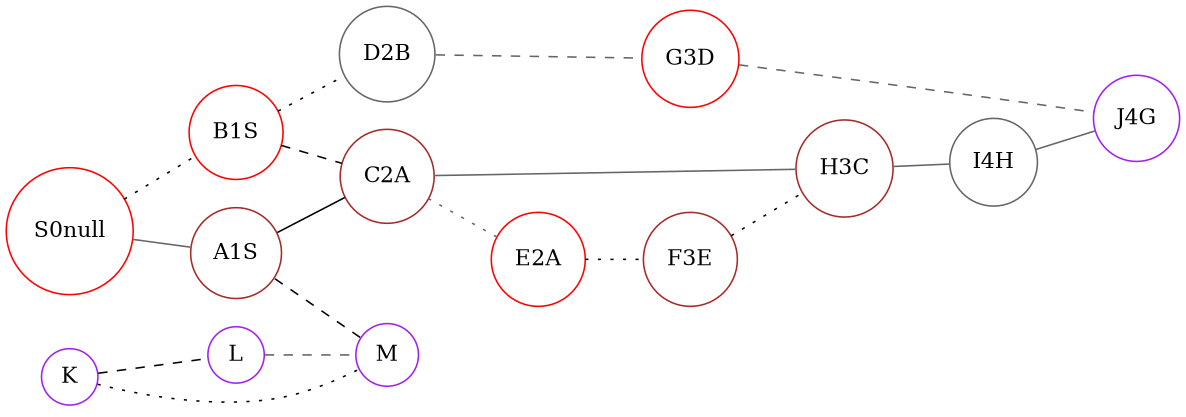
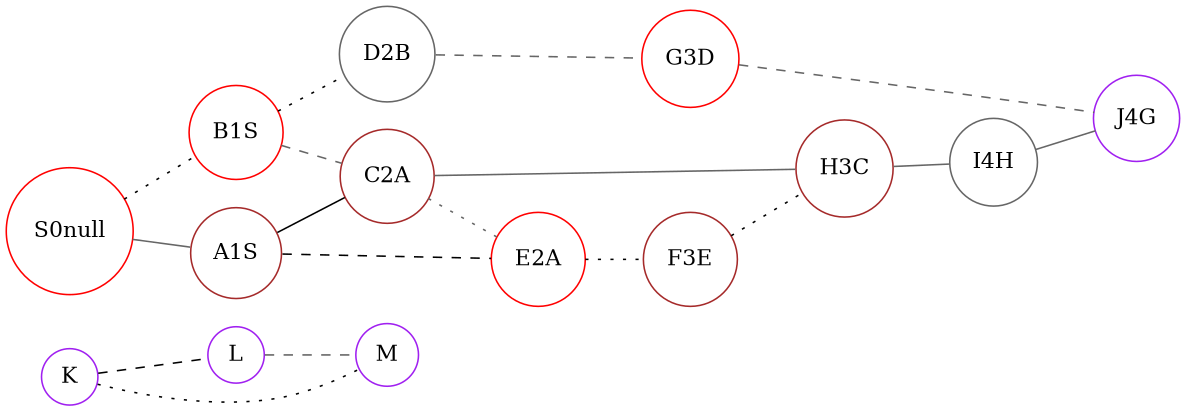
edge "B1S" -- "C2A": color black -> gray40
edge "A1S" -- "M": now "A1S" -- "E2A"
